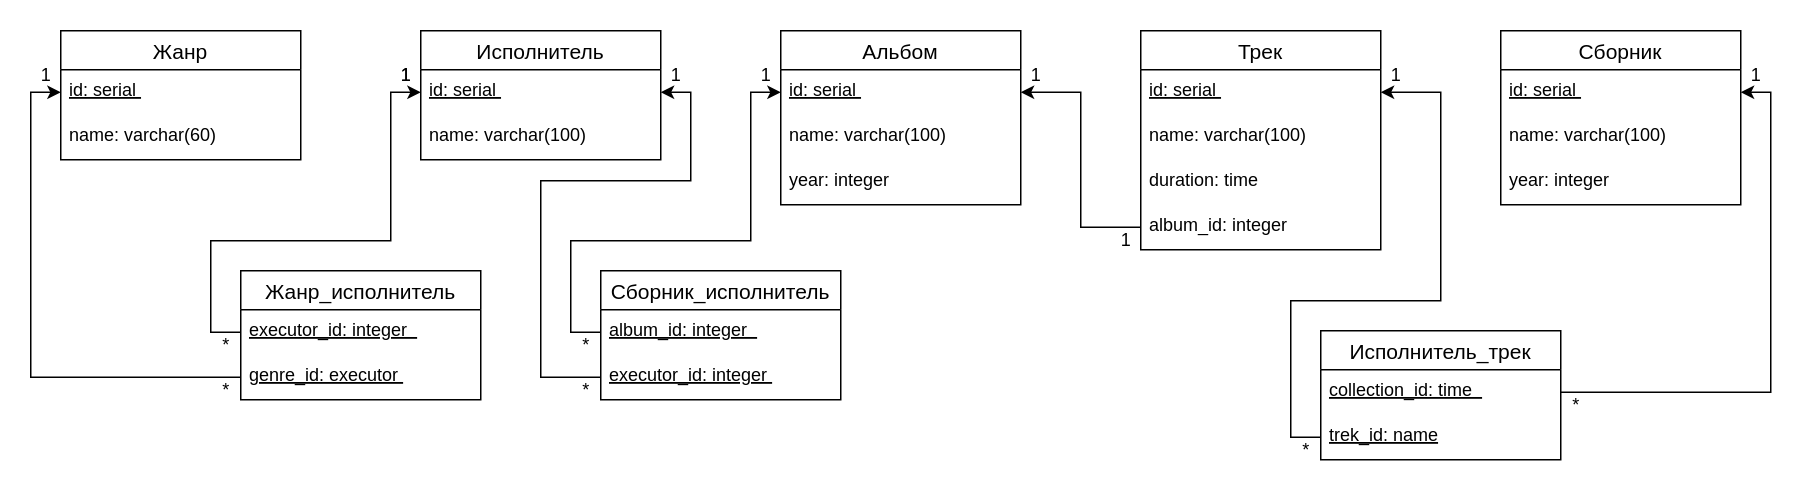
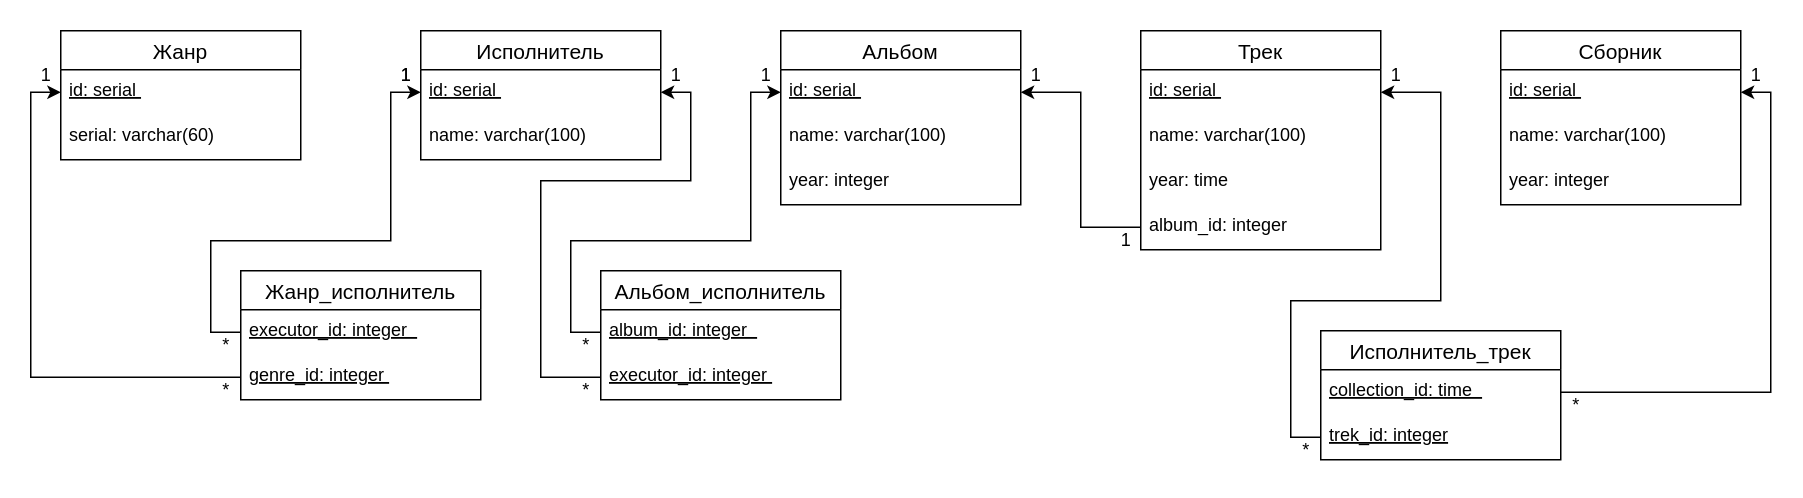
node "name: varchar(60)": label "name: varchar(60)" -> "serial: varchar(60)"
node "duration: time": label "duration: time" -> "year: time"
node "Сборник_исполнитель": label "Сборник_исполнитель" -> "Альбом_исполнитель"
node "genre_id: executor": label "genre_id: executor" -> "genre_id: integer"
node "trek_id: name": label "trek_id: name" -> "trek_id: integer"
